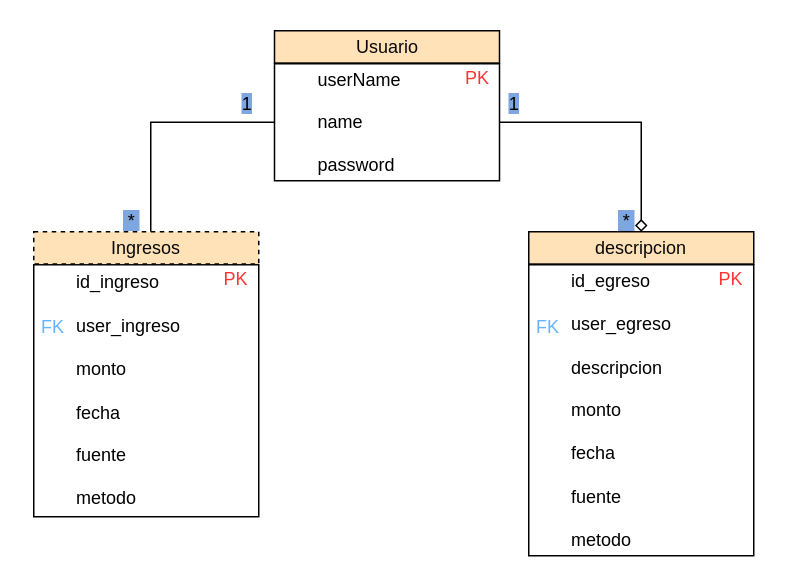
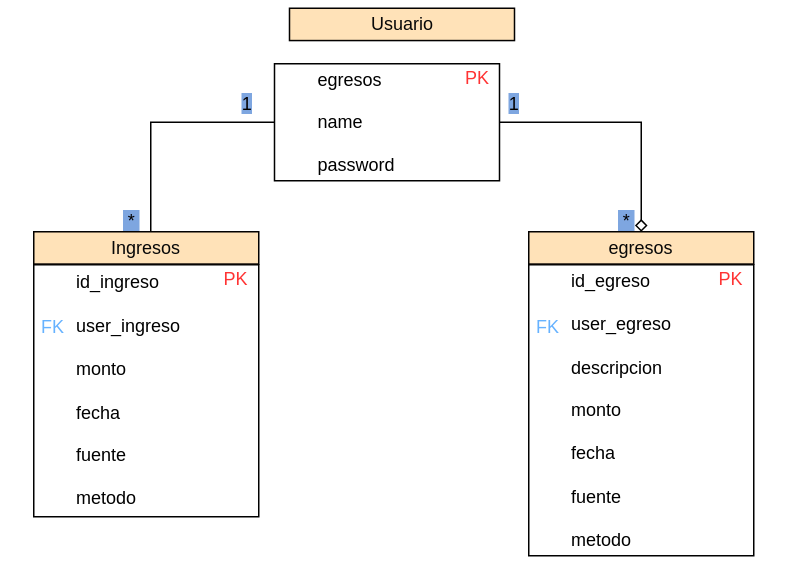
node "Usuario": moved (387, 47) -> (402, 24)
node "userName name password": label "userName name password" -> "egresos name password"
node "Ingresos": style dashed -> solid
node "descripcion": label "descripcion" -> "egresos"
